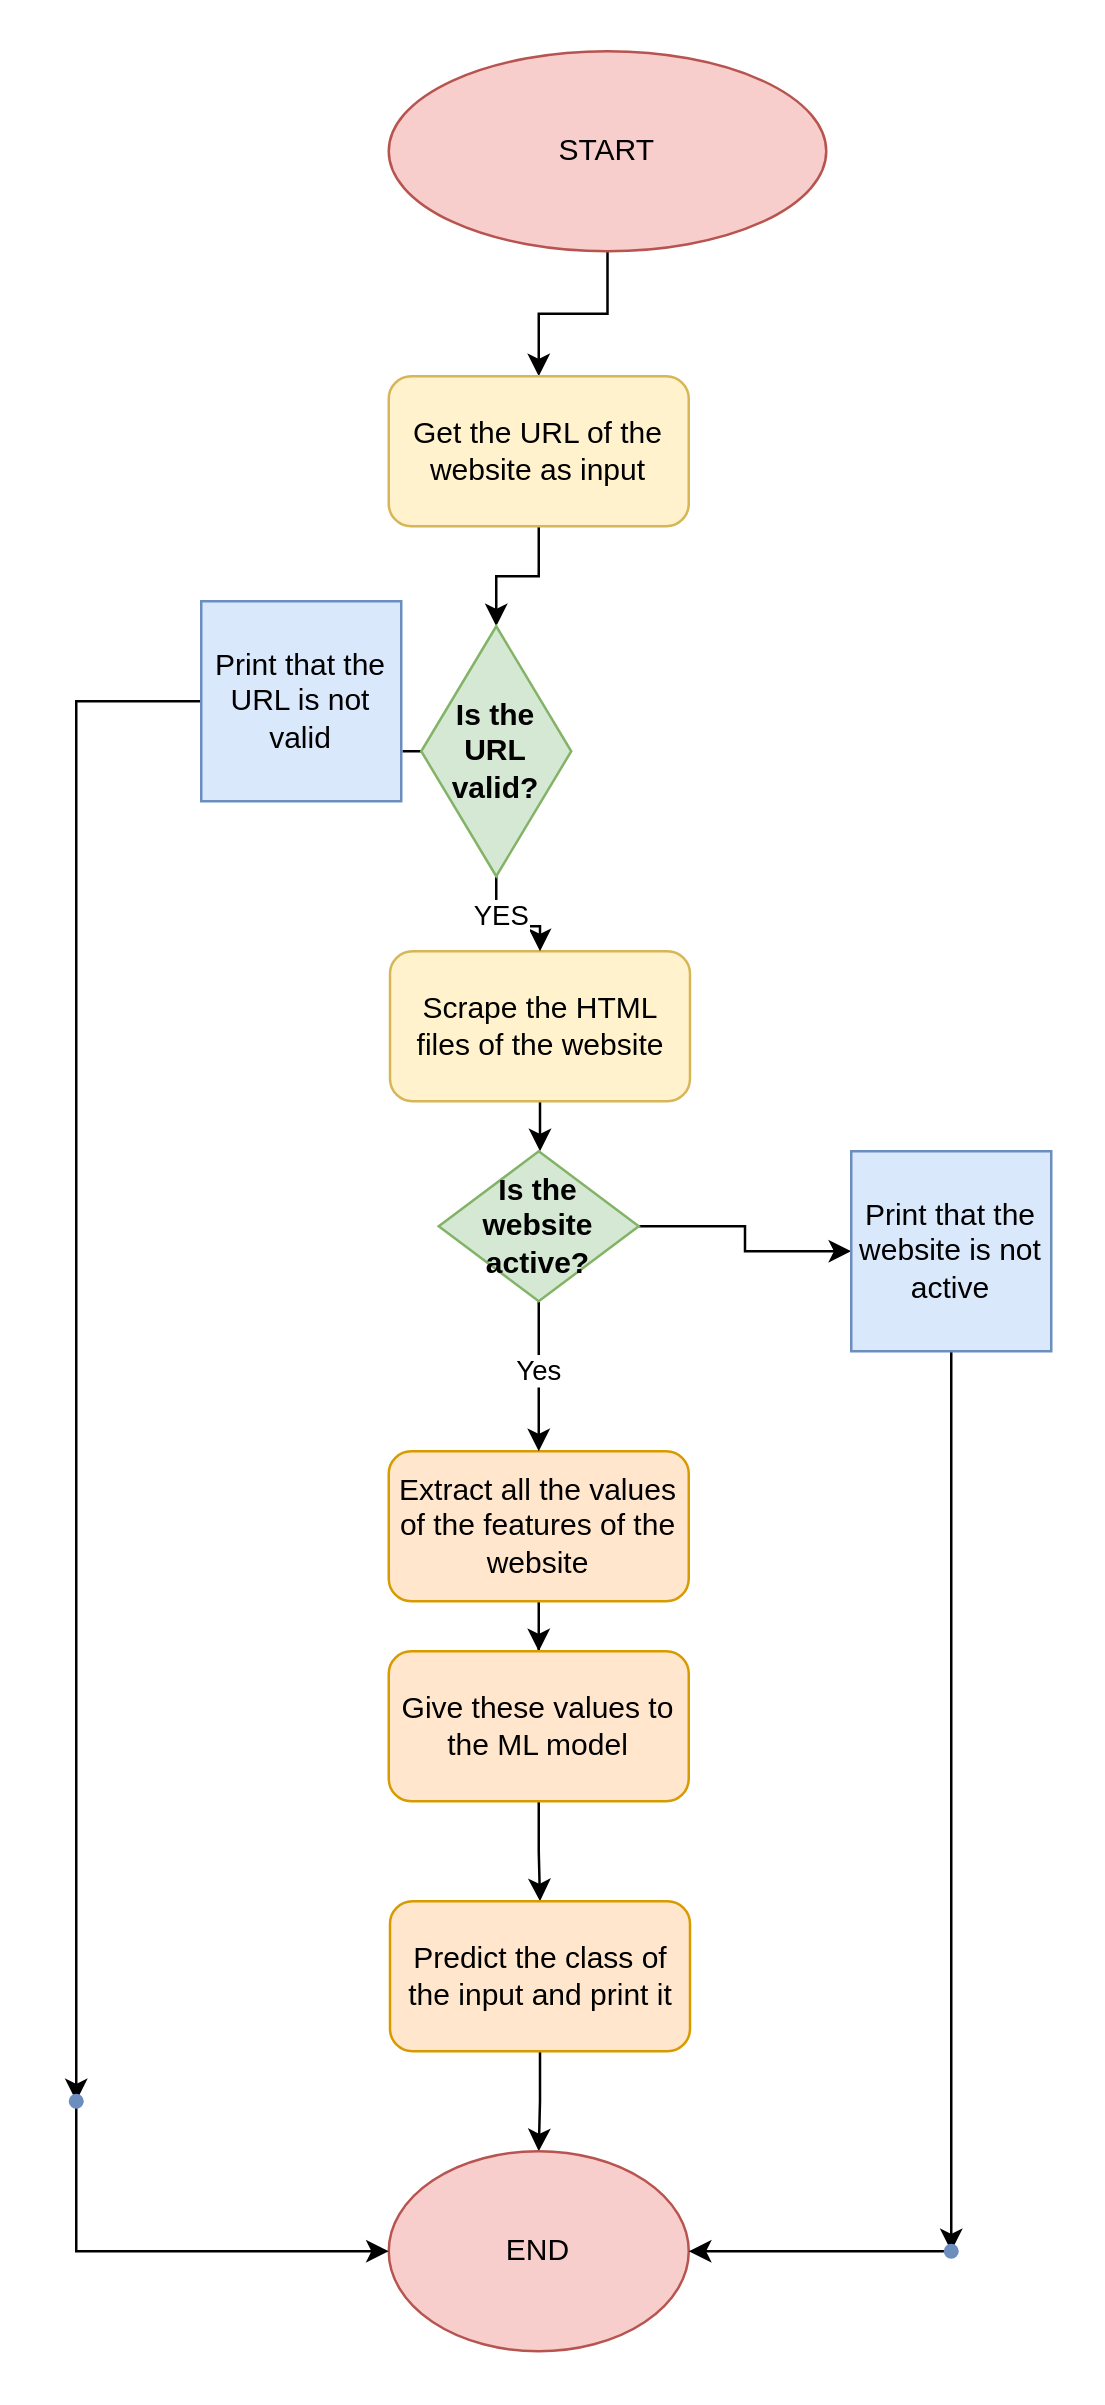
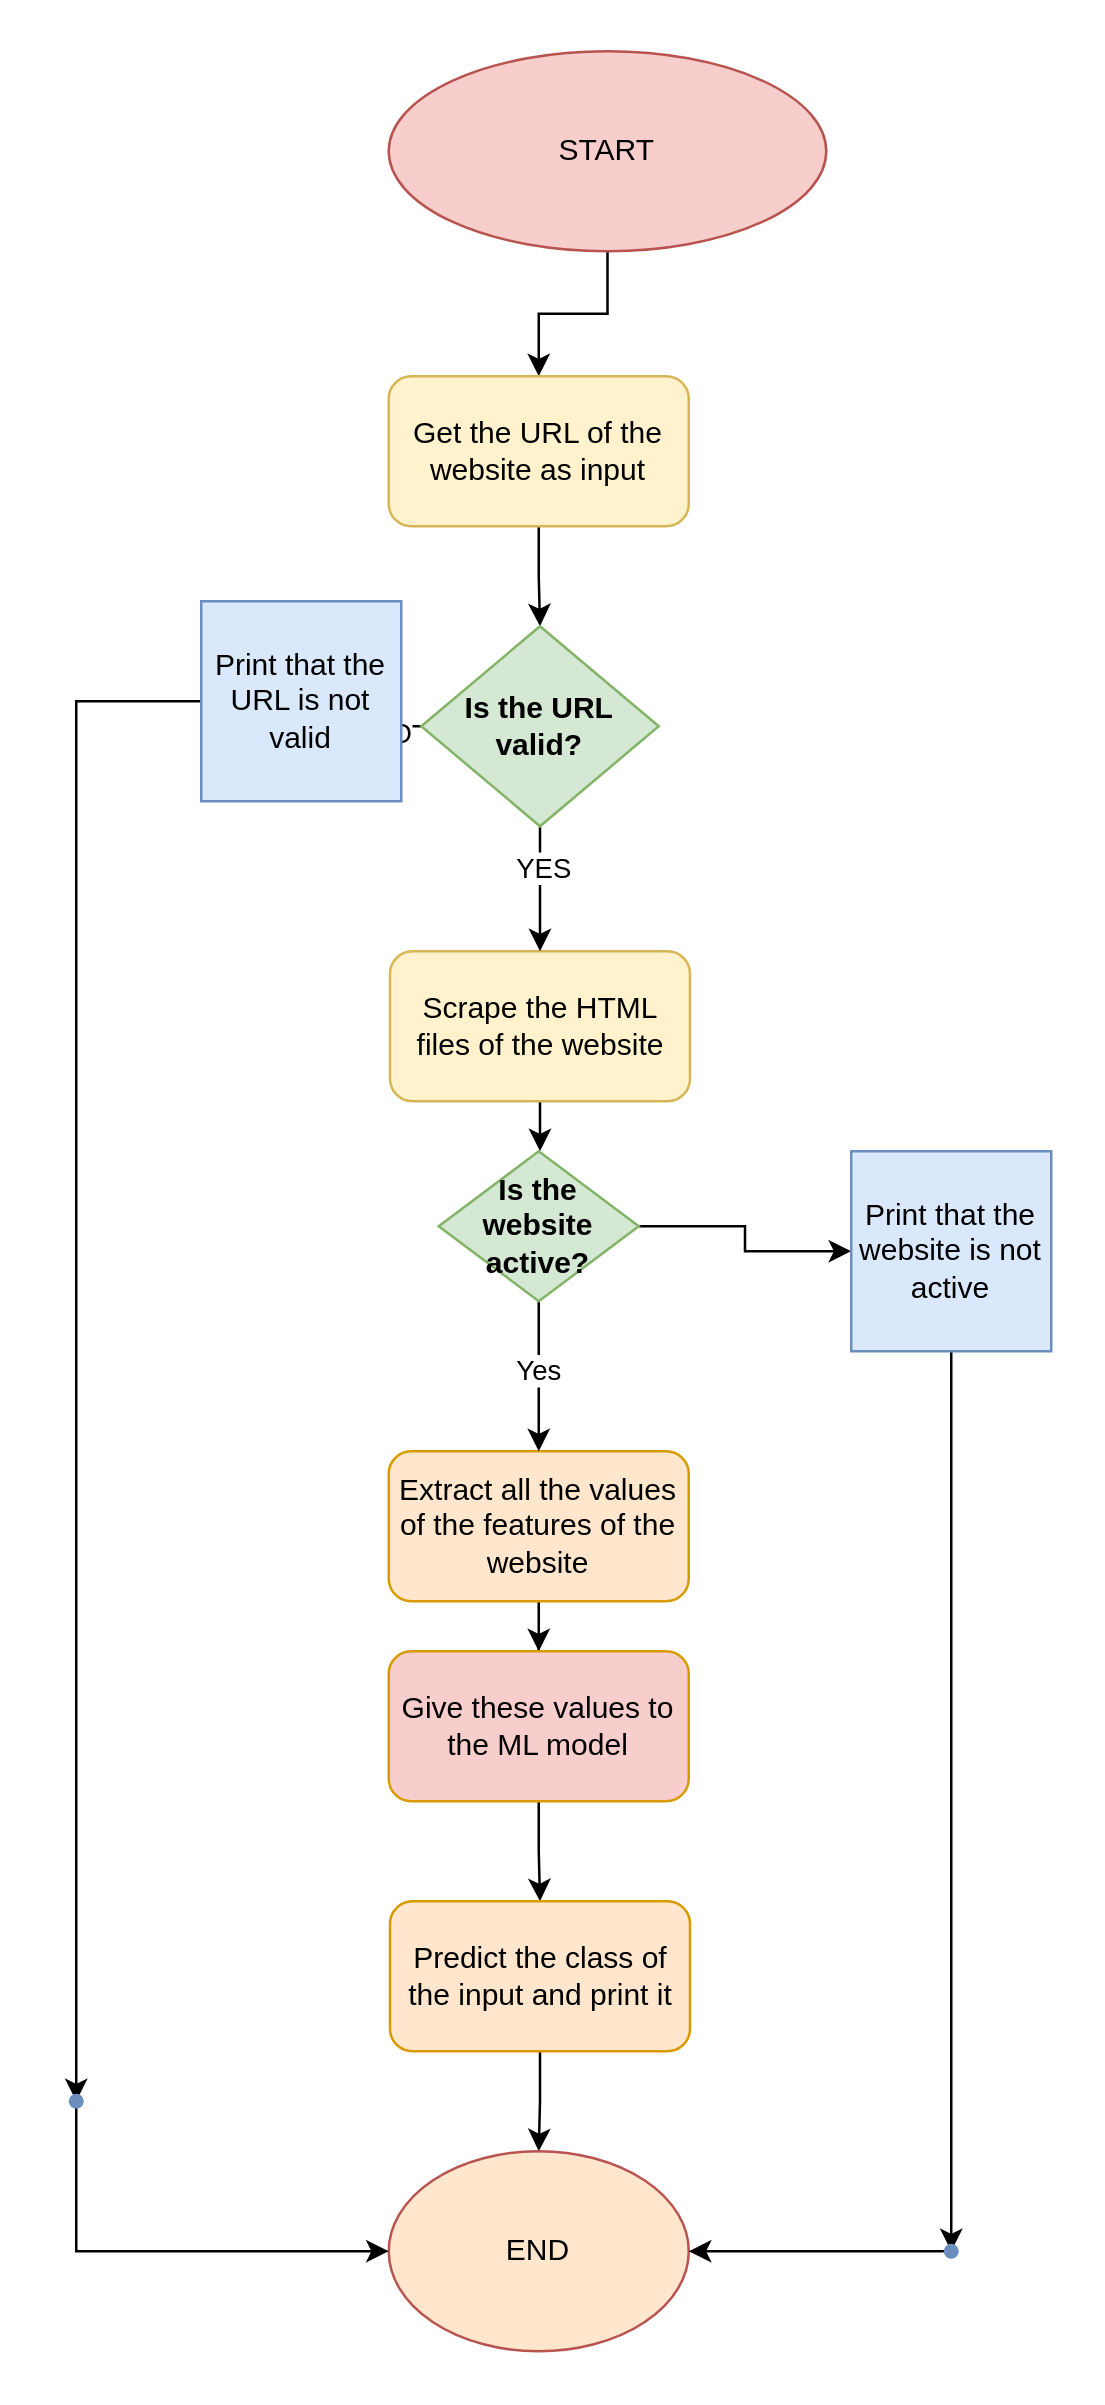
node "Is the URL valid?": size 150x250 -> 238x200
node "Give these values to the ML model": fillcolor #ffe6cc -> #f8cecc
node "END": fillcolor #f8cecc -> #ffe6cc
